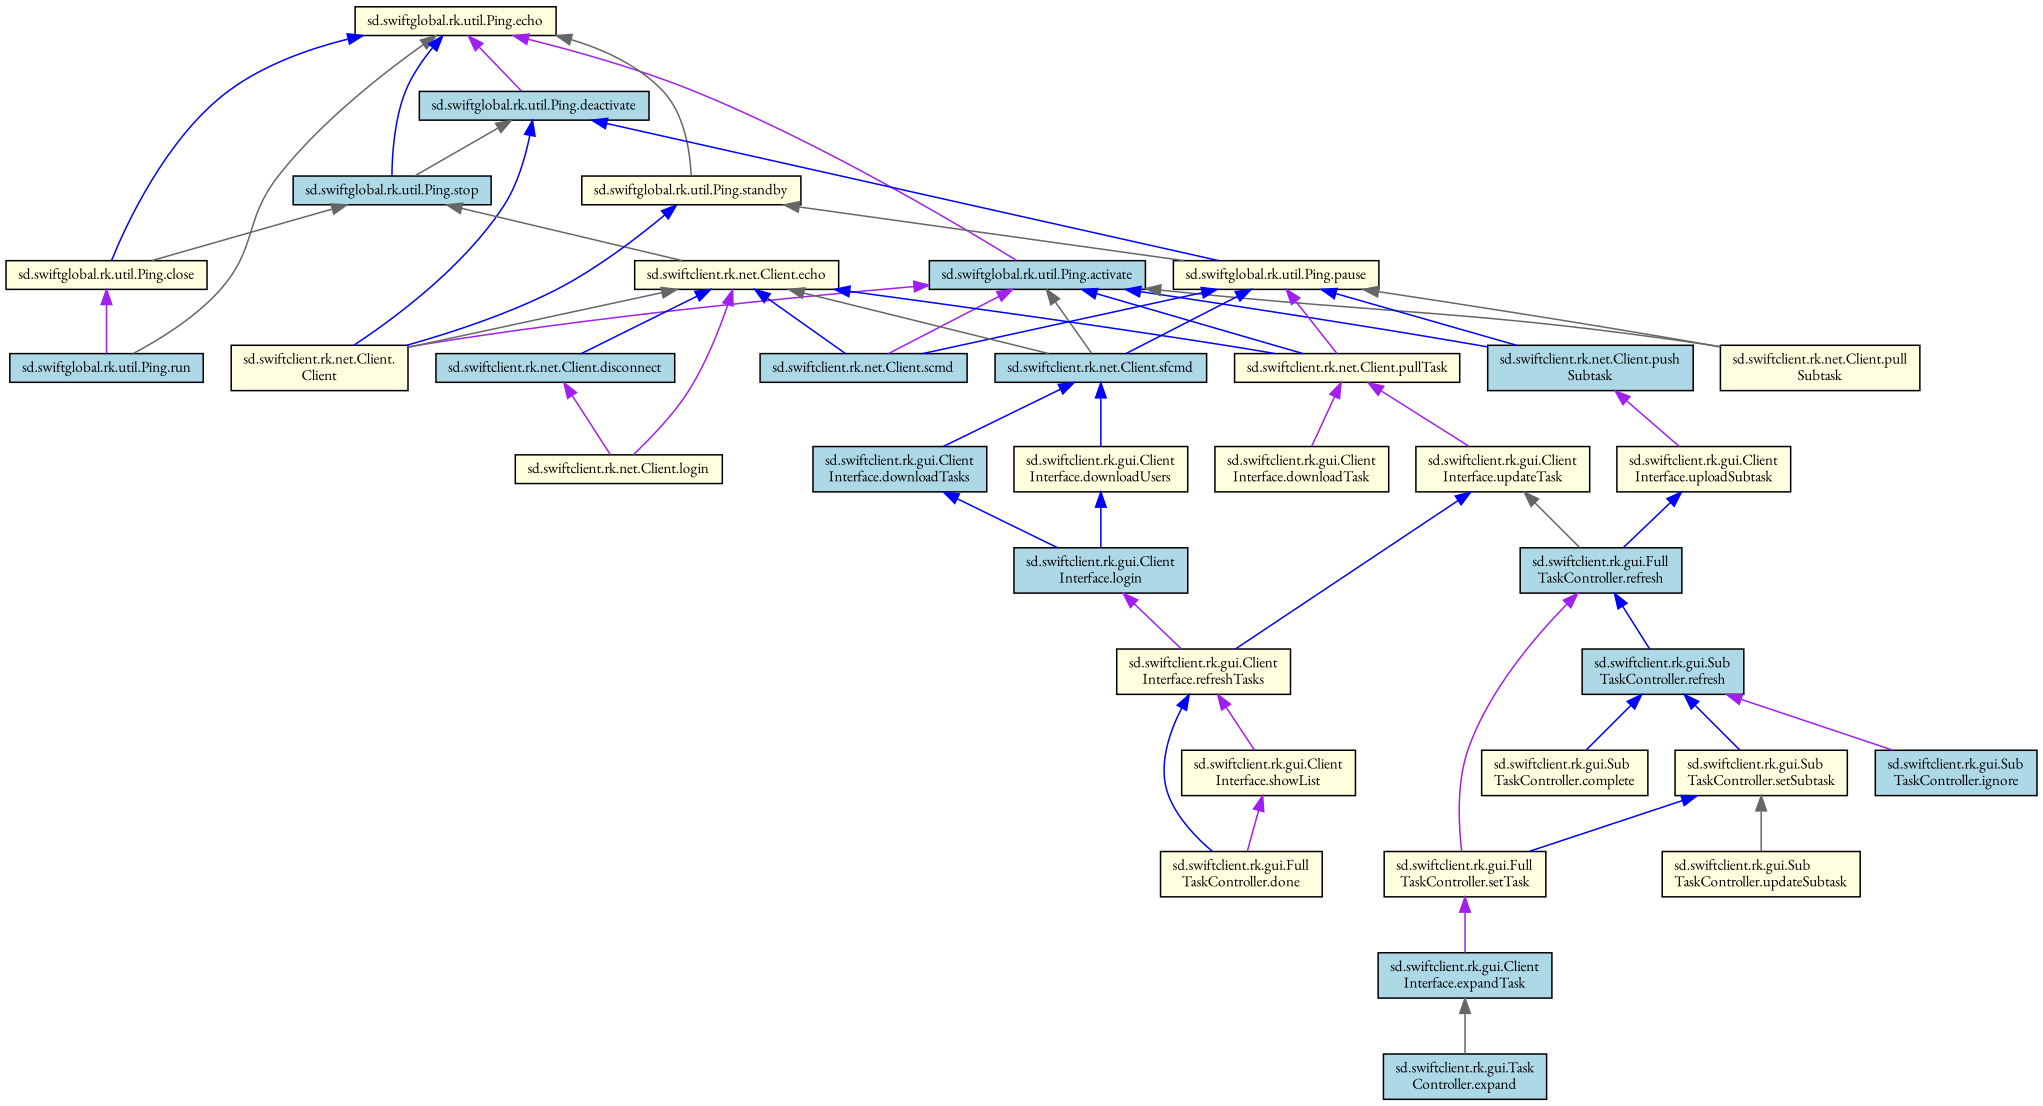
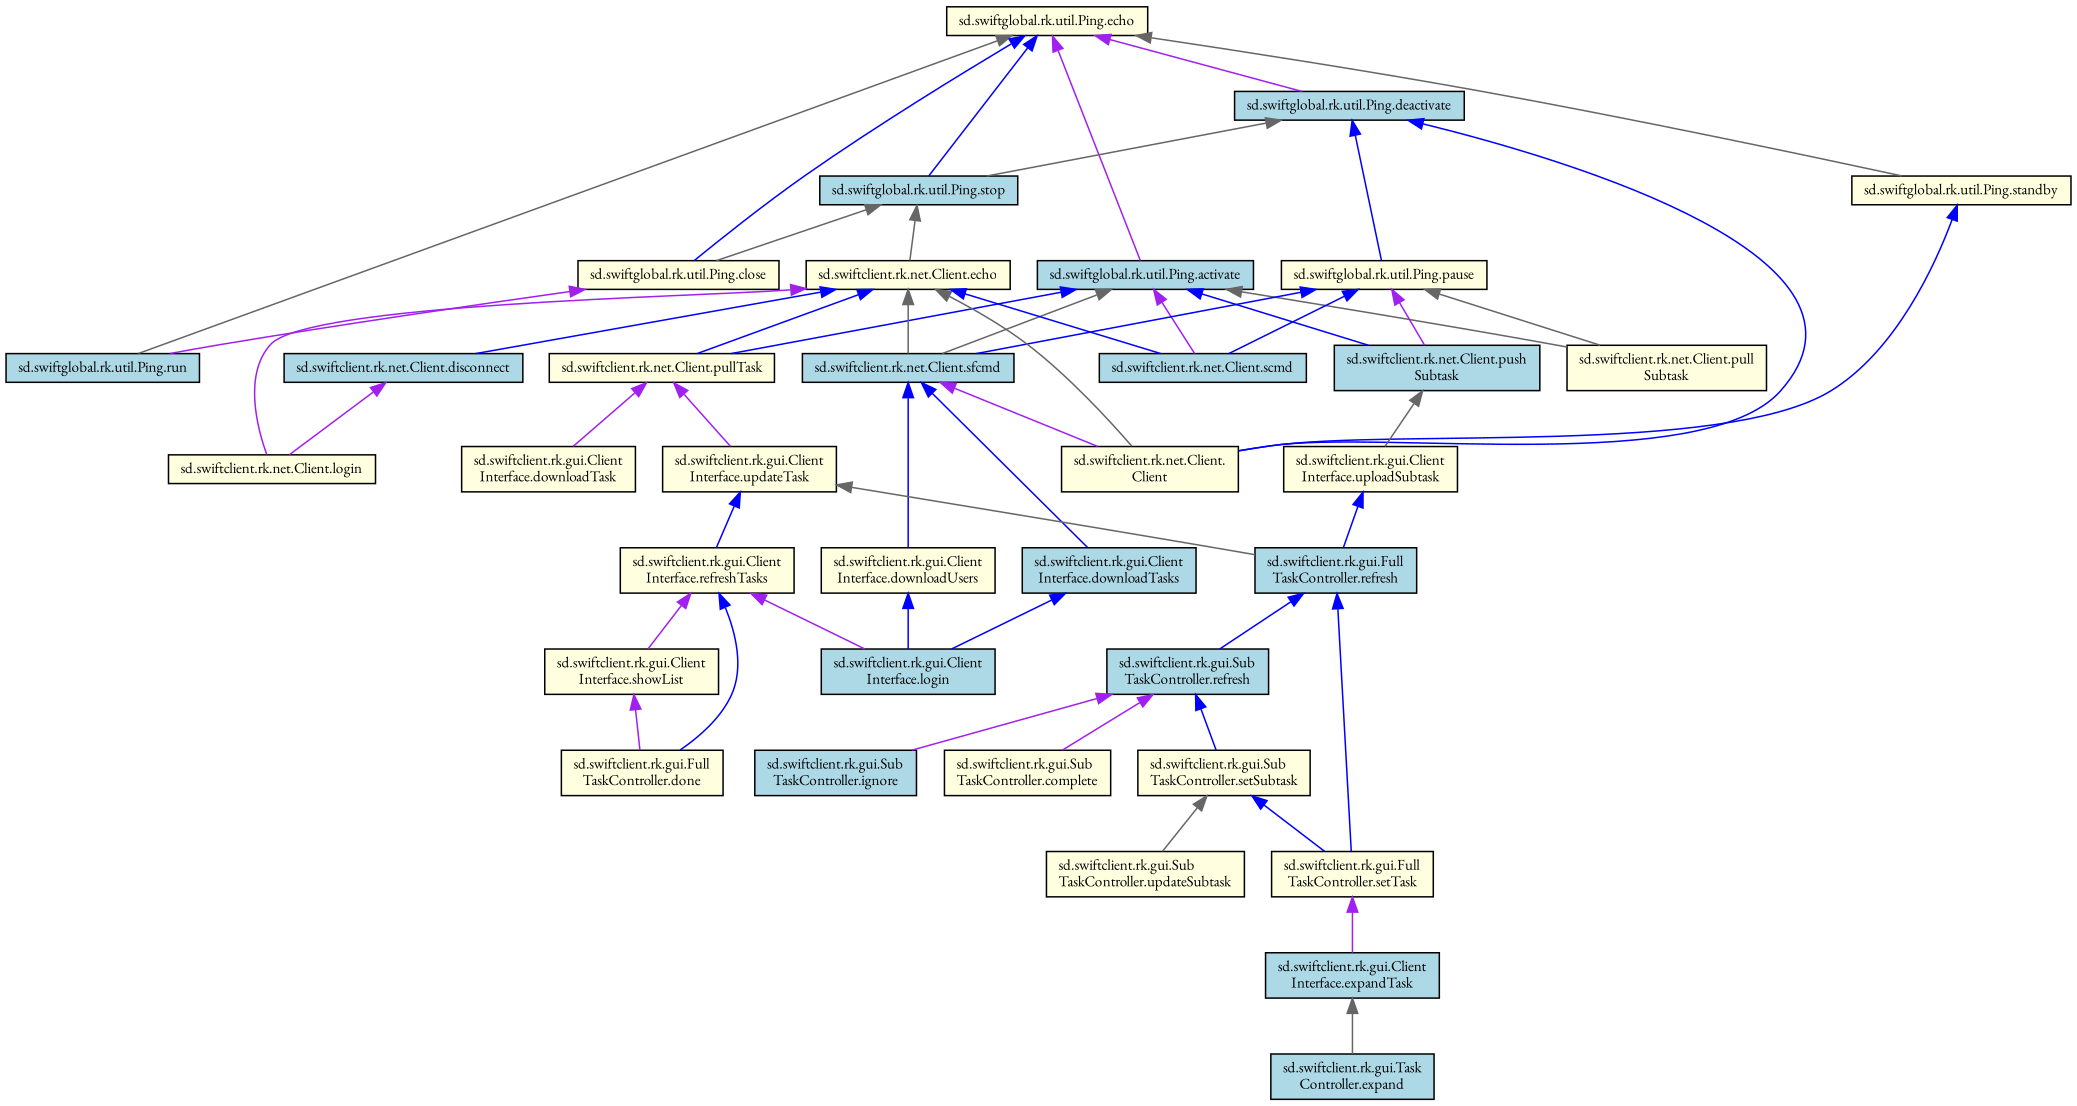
edge "sd.swiftglobal.rk.util.Ping.pause" -> "sd.swiftglobal.rk.util.Ping.standby": removed
edge "sd.swiftclient.rk.net.Client. Client" -> "sd.swiftglobal.rk.util.Ping.activate": now "sd.swiftclient.rk.net.Client. Client" -> "sd.swiftclient.rk.net.Client.sfcmd"
edge "sd.swiftclient.rk.net.Client.push Subtask" -> "sd.swiftglobal.rk.util.Ping.pause": color blue -> purple
edge "sd.swiftclient.rk.net.Client.pullTask" -> "sd.swiftglobal.rk.util.Ping.pause": removed
edge "sd.swiftclient.rk.gui.Client Interface.uploadSubtask" -> "sd.swiftclient.rk.net.Client.push Subtask": color purple -> gray40
edge "sd.swiftclient.rk.gui.Client Interface.refreshTasks" -> "sd.swiftclient.rk.gui.Client Interface.login": reversed
edge "sd.swiftclient.rk.gui.Full TaskController.setTask" -> "sd.swiftclient.rk.gui.Full TaskController.refresh": color purple -> blue
edge "sd.swiftclient.rk.gui.Sub TaskController.complete" -> "sd.swiftclient.rk.gui.Sub TaskController.refresh": color blue -> purple
